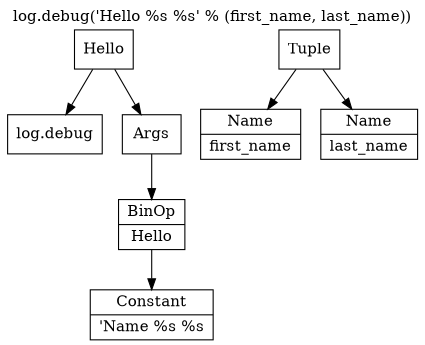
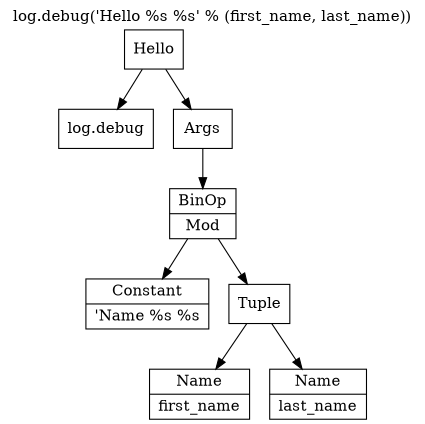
node "BinOp": text "Hello" -> "Mod"
edge "BinOp" -> "Tuple": added
